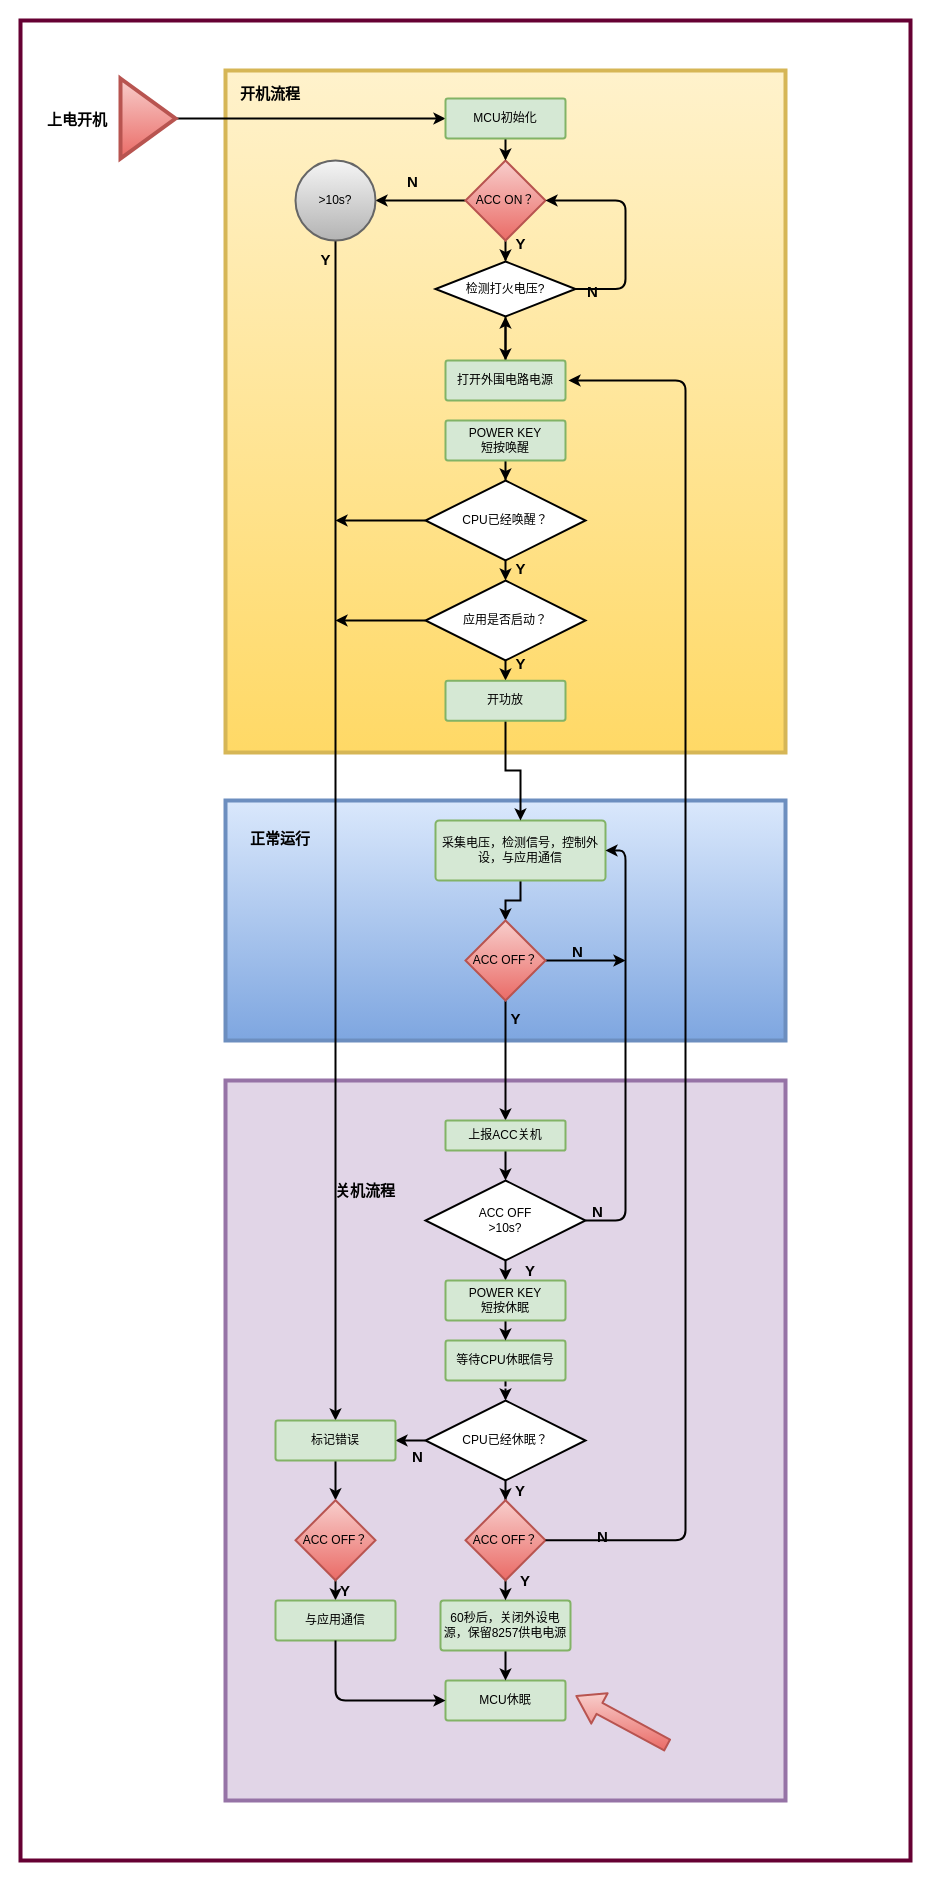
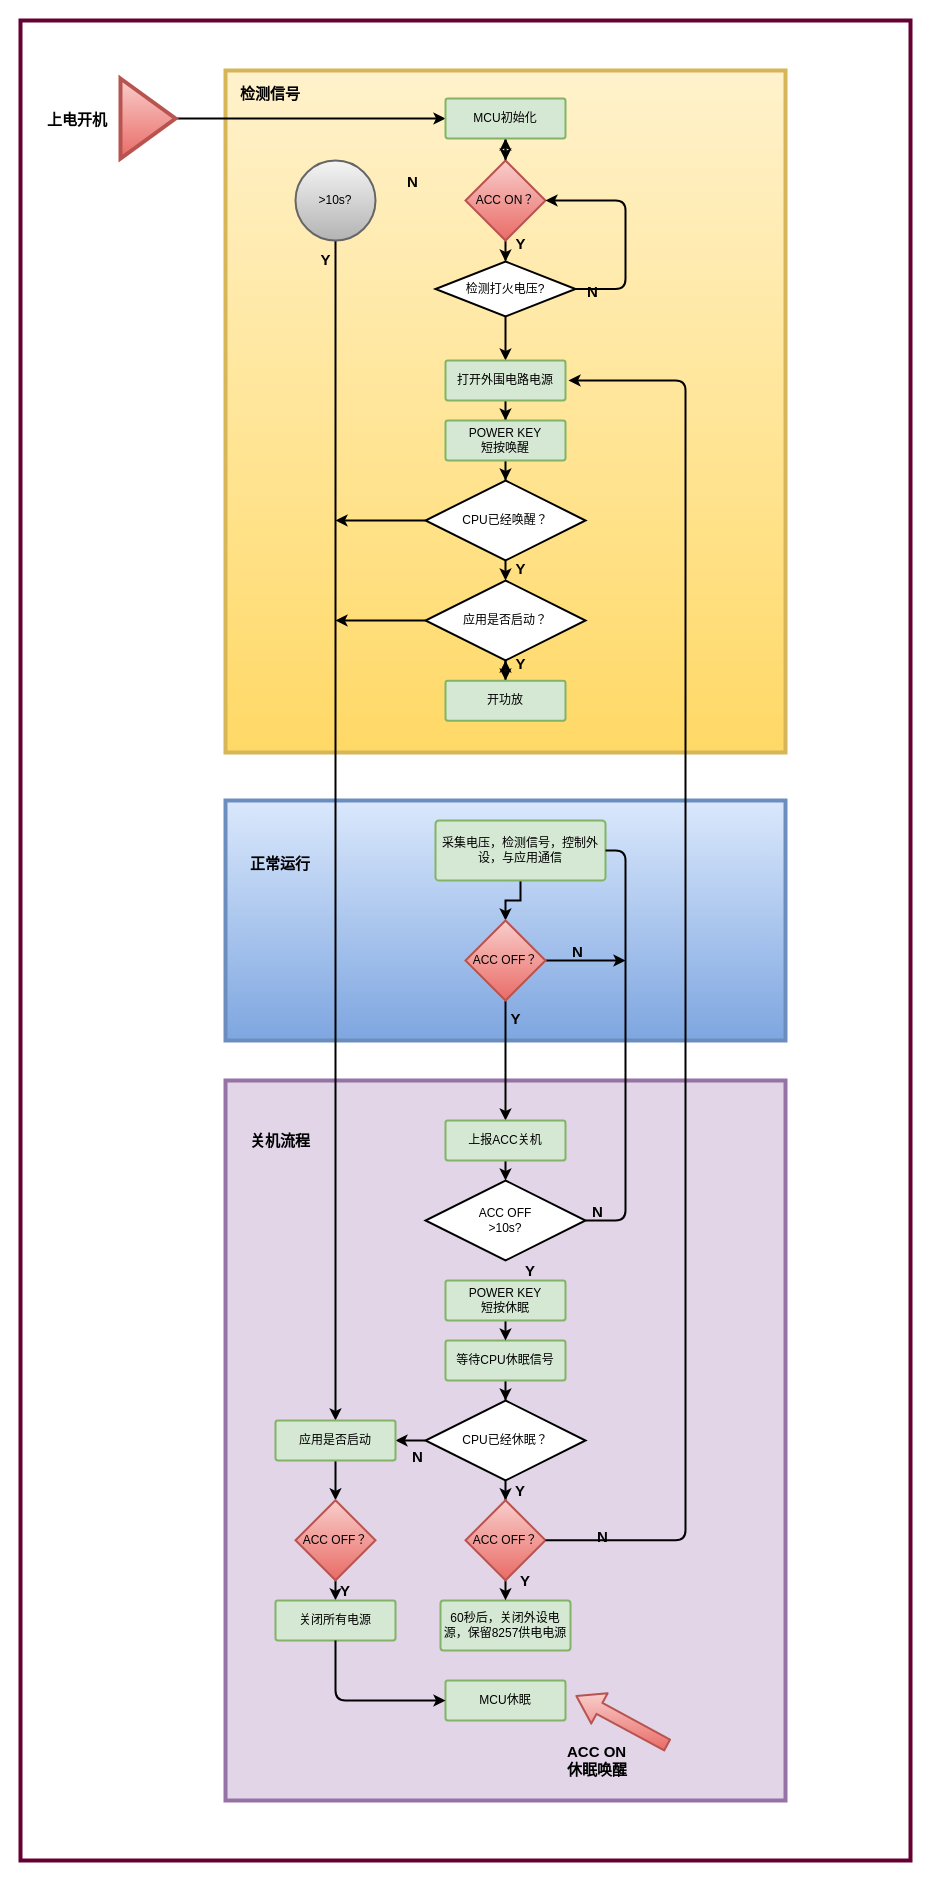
node "开机流程": label "开机流程" -> "检测信号"
edge "ACC ON？" -> ">10s?": now "ACC ON？" -> "MCU初始化"
edge "打开外围电路电源" -> "检测打火电压?": now "打开外围电路电源" -> "POWER KEY 短按唤醒"
edge "开功放" -> "采集电压，检测信号，控制外设，与应用通信": now "开功放" -> "应用是否启动？"
node "正常运行": moved (281, 839) -> (281, 864)
edge "ACC OFF >10s?" -> "采集电压，检测信号，控制外设，与应用通信": arrowhead classic -> none
node "上报ACC关机": size 120x30 -> 120x40
node "关机流程": moved (366, 1191) -> (281, 1141)
edge "ACC OFF >10s?" -> "POWER KEY 短按休眠": removed
edge "等待CPU休眠信号" -> "CPU已经休眠？": style dashed -> solid
node "标记错误": label "标记错误" -> "应用是否启动"
node "与应用通信": label "与应用通信" -> "关闭所有电源"
edge "60秒后，关闭外设电源，保留8257供电电源" -> "MCU休眠": removed
node "ACC ON 休眠唤醒": added
